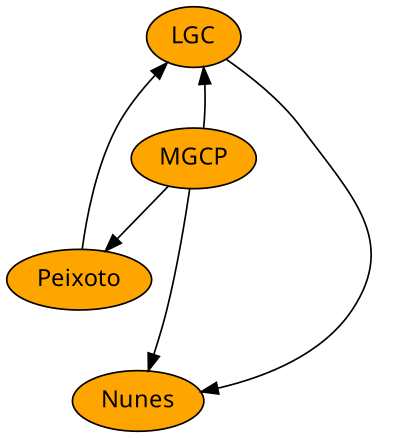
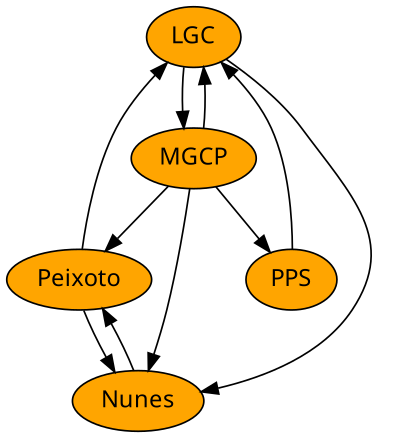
edge "LGC" -> "MGCP": added
node "PPS": added
edge "Peixoto" -> "Nunes": added
edge "Nunes" -> "Peixoto": added
